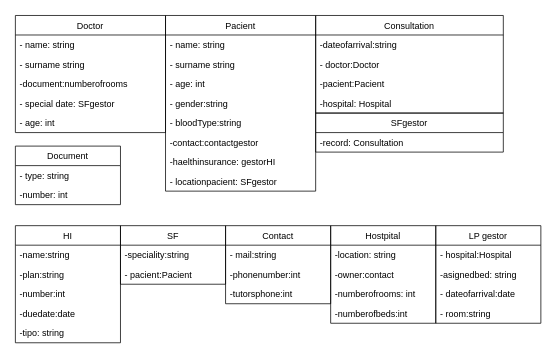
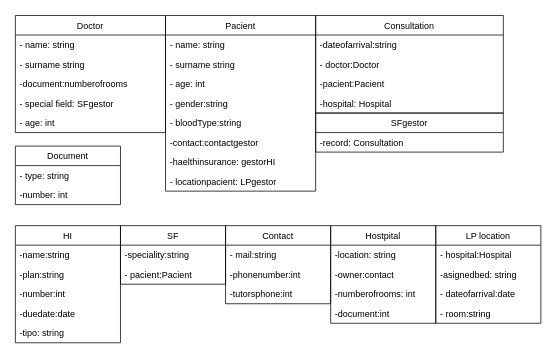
node "- special date: SFgestor": label "- special date: SFgestor" -> "- special field: SFgestor"
node "- locationpacient: SFgestor": label "- locationpacient: SFgestor" -> "- locationpacient: LPgestor"
node "LP gestor": label "LP gestor" -> "LP location"
node "-numberofbeds:int": label "-numberofbeds:int" -> "-document:int"
